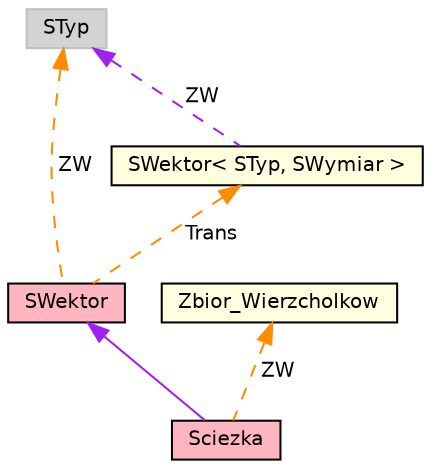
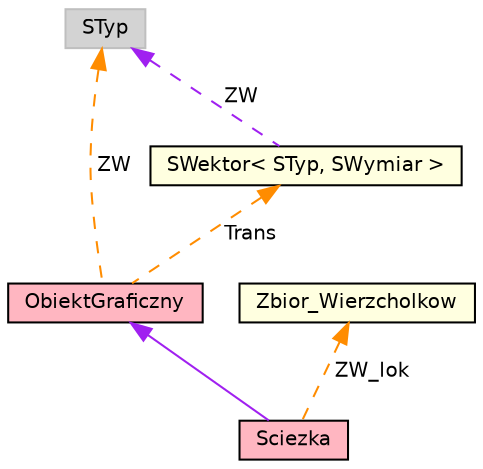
node "SWektor": label "SWektor" -> "ObiektGraficzny"
edge "Sciezka" -> "Zbior_Wierzcholkow": label " ZW" -> " ZW_lok"
